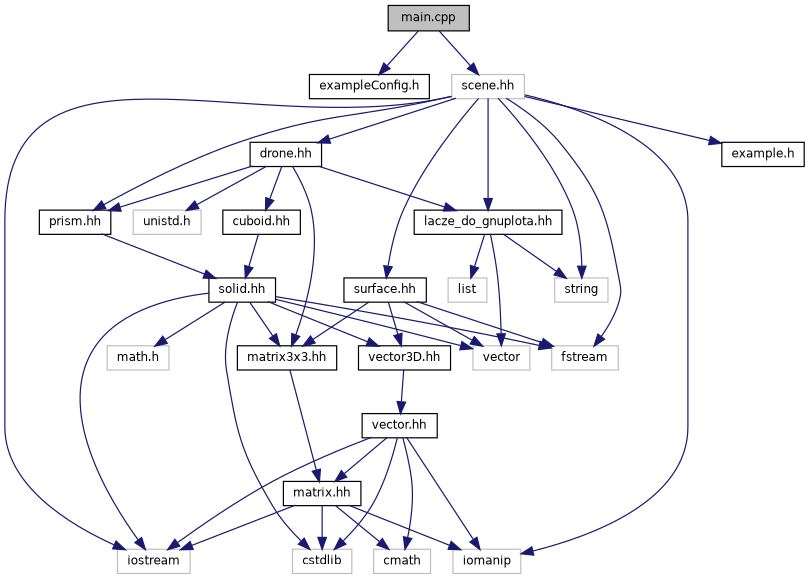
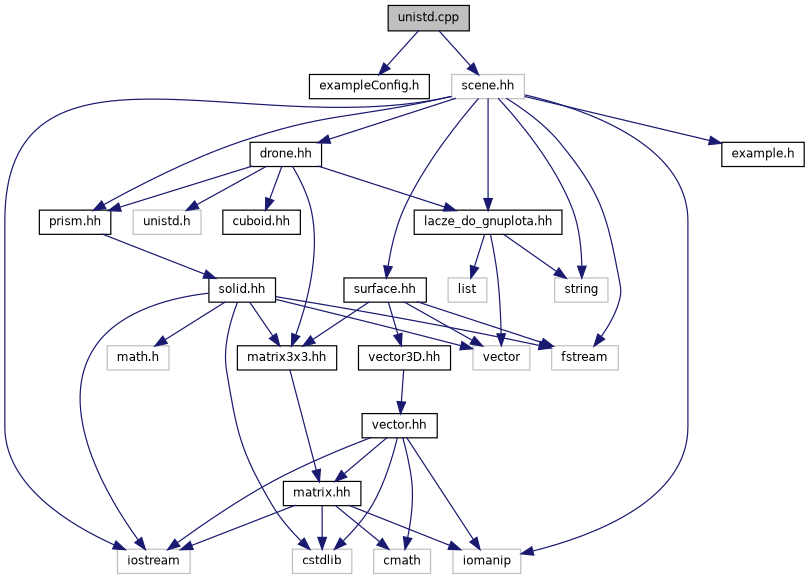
node "main.cpp": label "main.cpp" -> "unistd.cpp"
edge "cuboid.hh" -> "solid.hh": removed
edge "solid.hh" -> "vector3D.hh": removed
